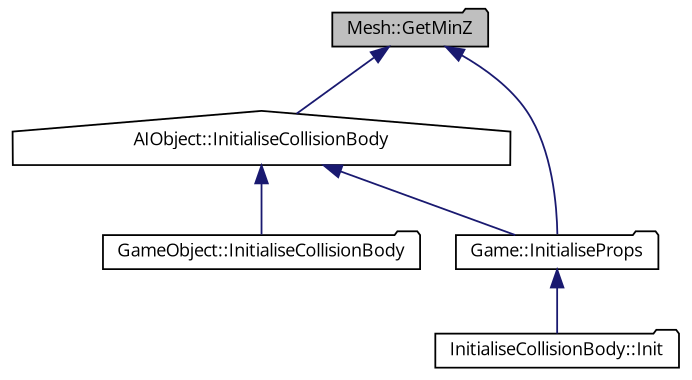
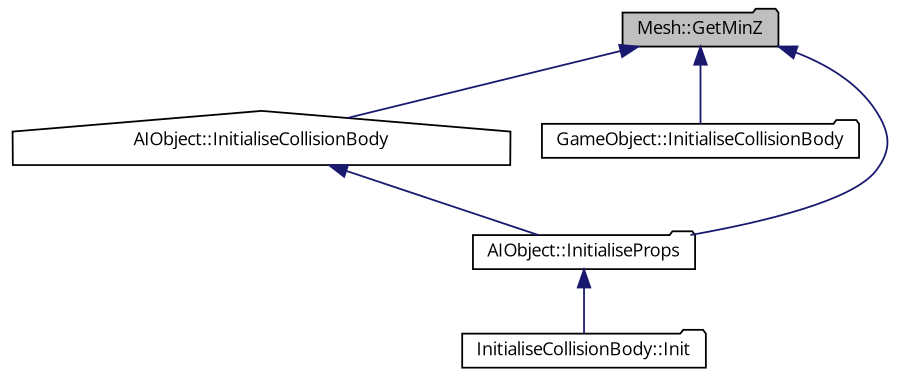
edge "GameObject::InitialiseCollisionBody" -> "AIObject::InitialiseCollisionBody": now "GameObject::InitialiseCollisionBody" -> "Mesh::GetMinZ"
node "Game::InitialiseProps": label "Game::InitialiseProps" -> "AIObject::InitialiseProps"
